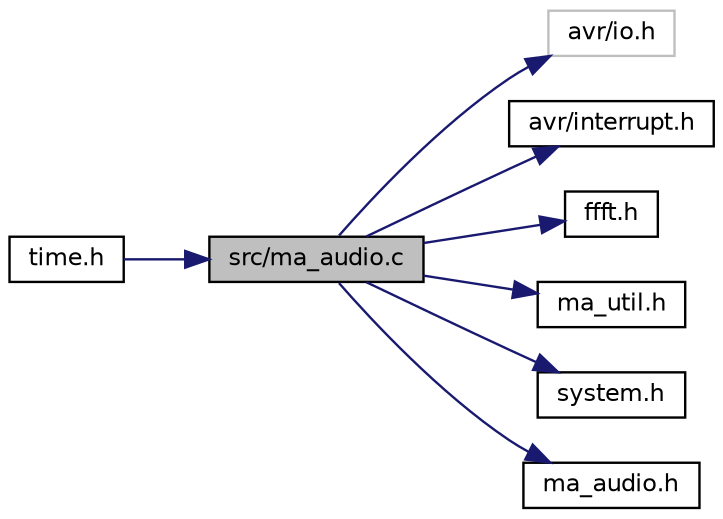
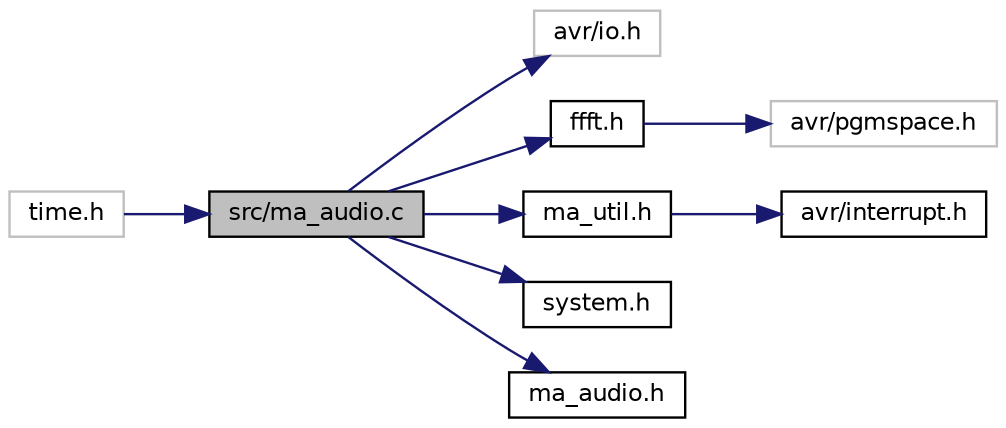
node "avr/pgmspace.h": added
edge "src/ma_audio.c" -> "avr/interrupt.h": now "ma_util.h" -> "avr/interrupt.h"
node "time.h": color black -> grey75
